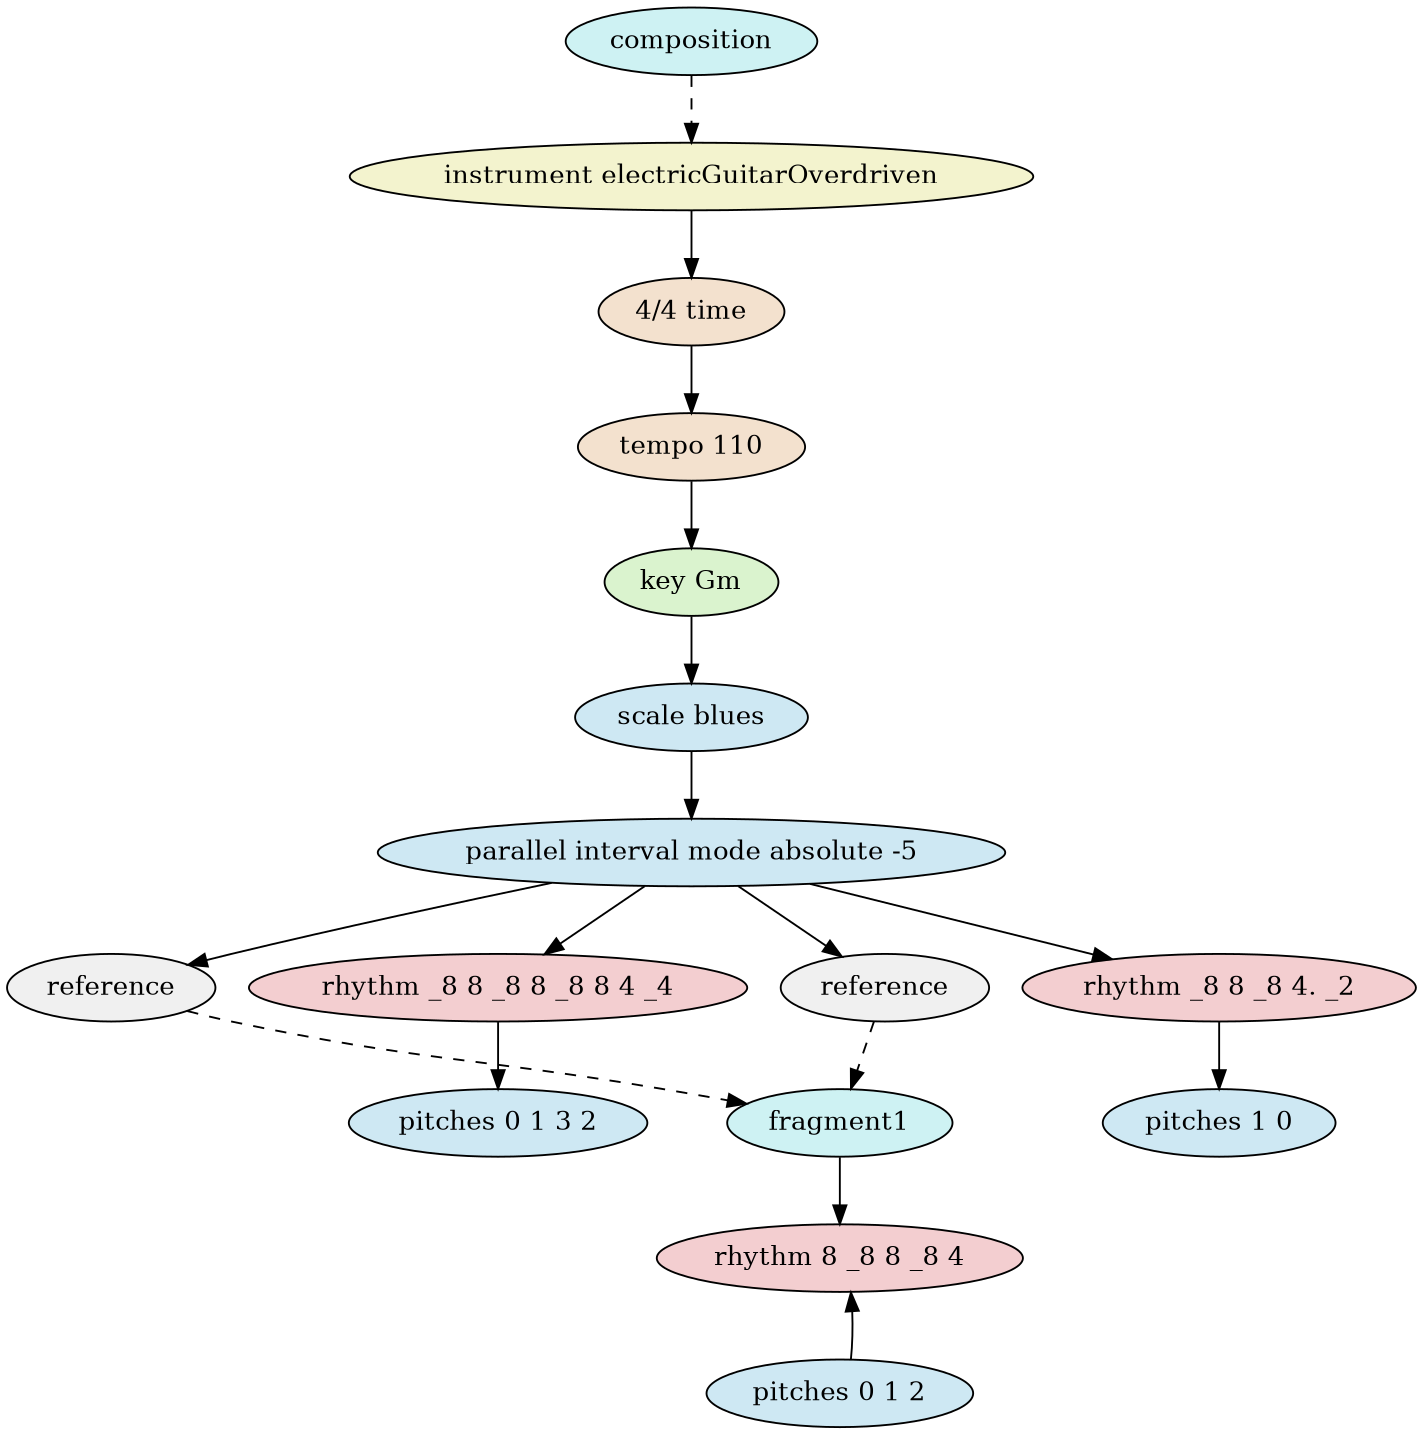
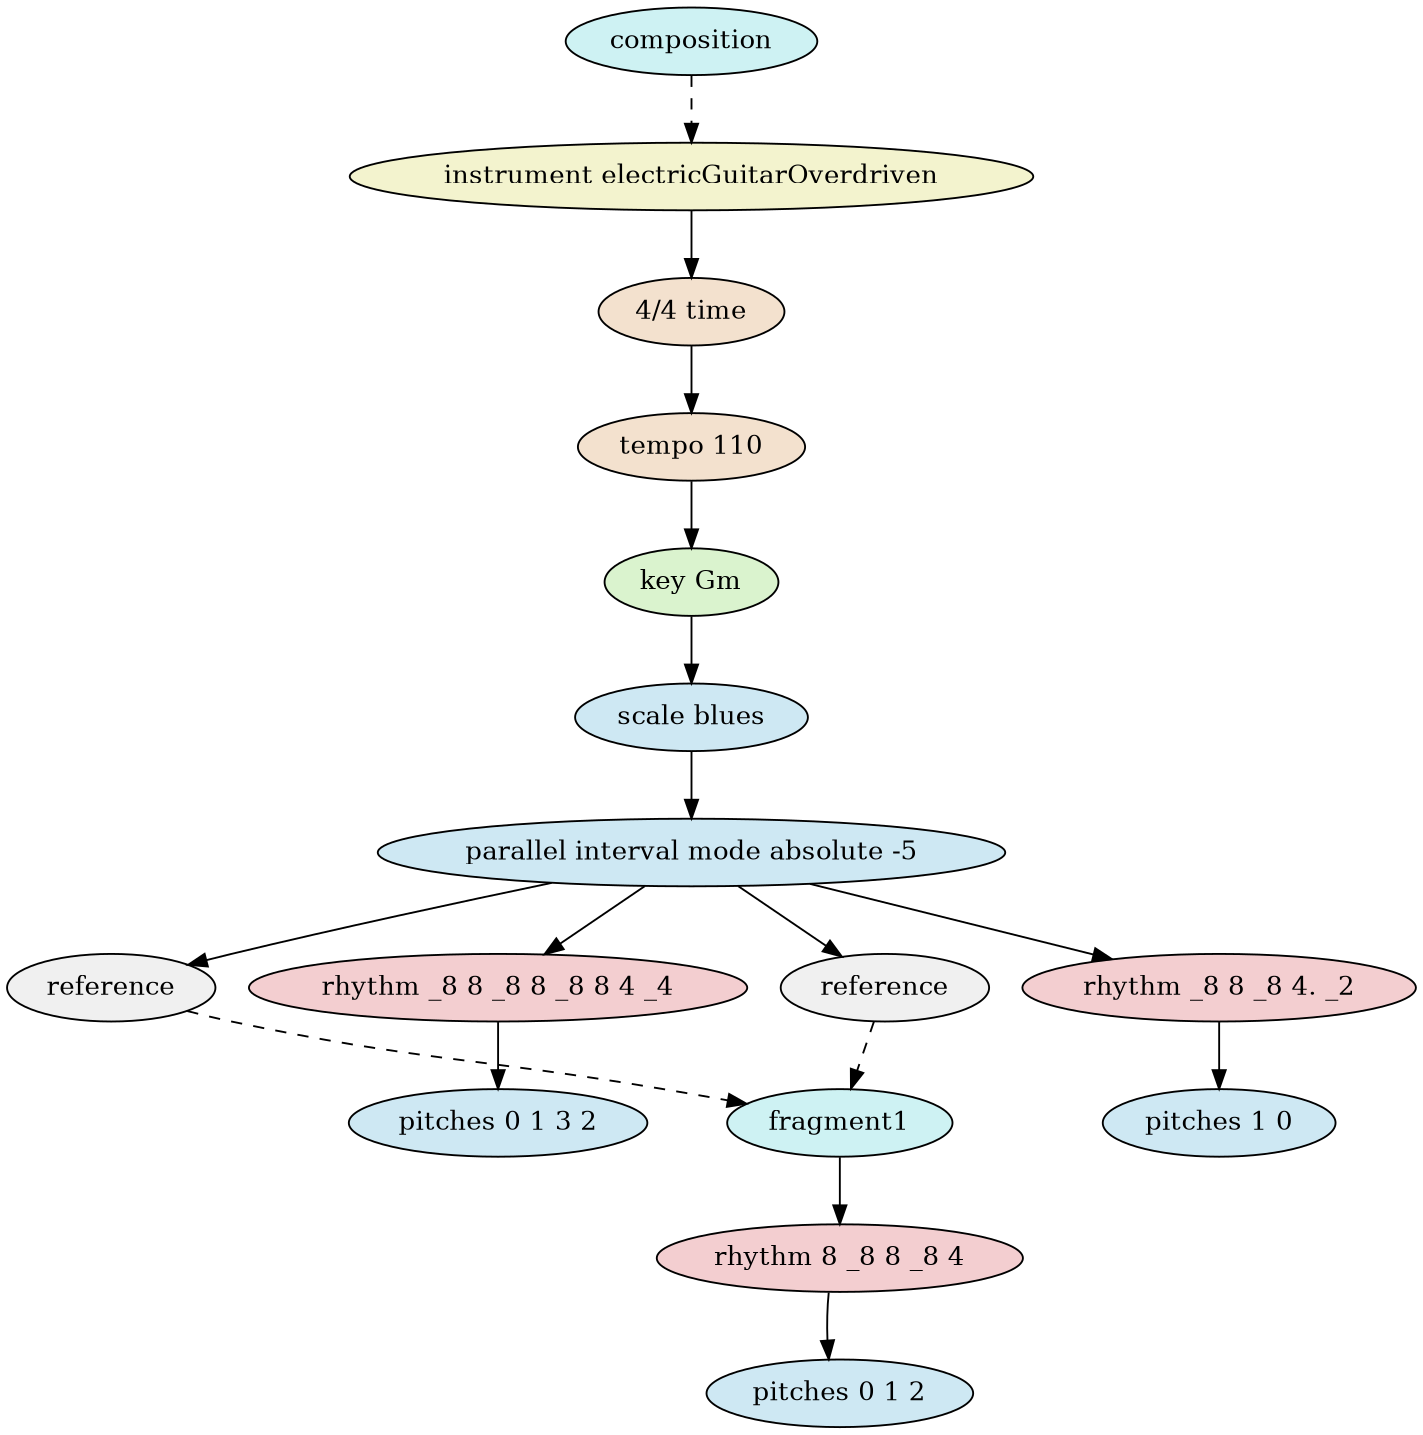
edge "pitches 0 1 2" -> "rhythm 8 _8 8 _8 4": reversed
